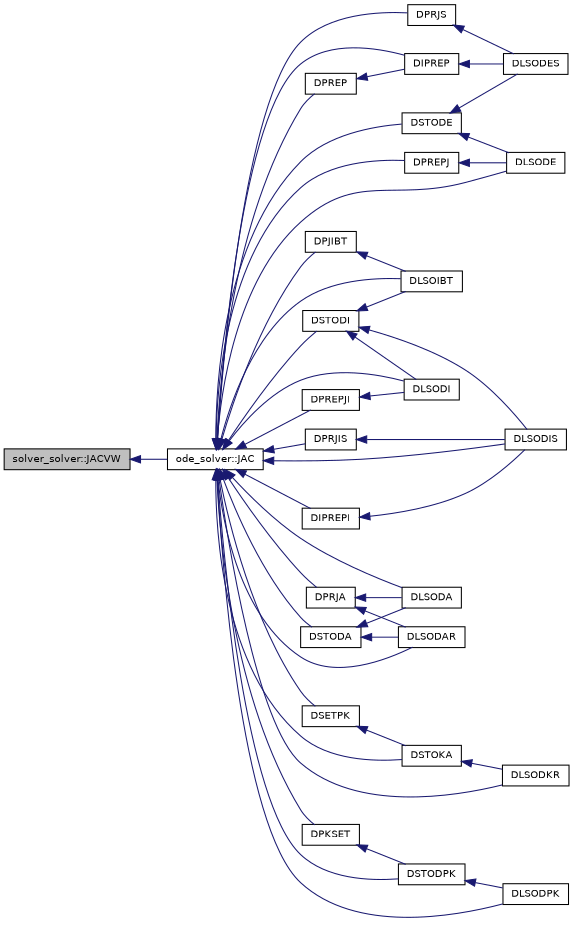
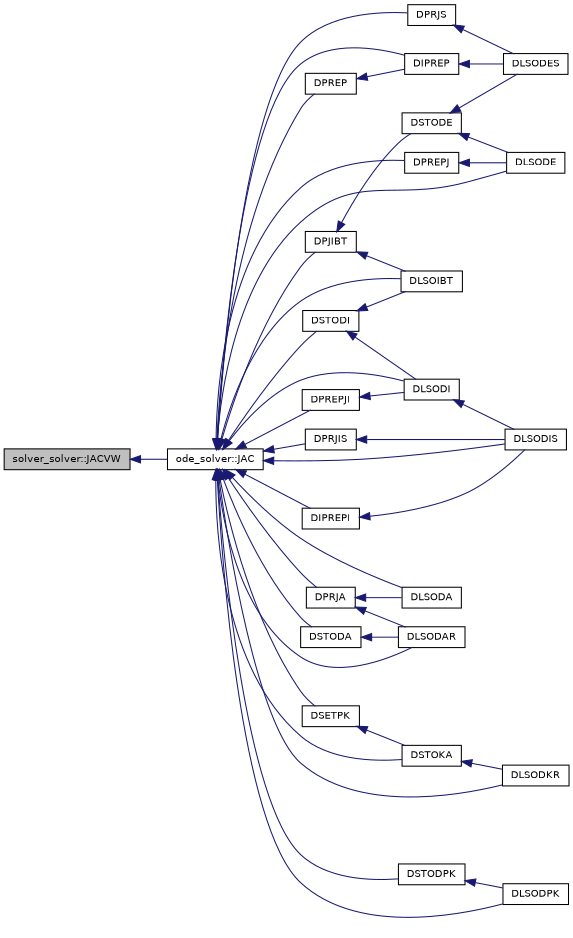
edge "DSTODE" -> "ode_solver::JAC": now "DSTODE" -> "DPJIBT"
edge "DLSODIS" -> "DSTODI": now "DLSODIS" -> "DLSODI"
edge "DLSODA" -> "DSTODA": removed
node "DPKSET": removed
